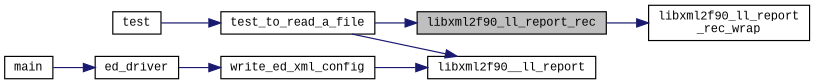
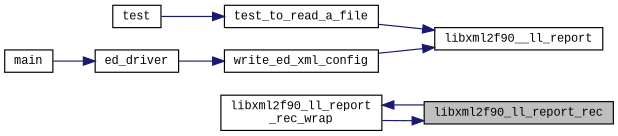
edge "test_to_read_a_file" -> "libxml2f90_ll_report_rec": now "libxml2f90_ll_report _rec_wrap" -> "libxml2f90_ll_report_rec"
